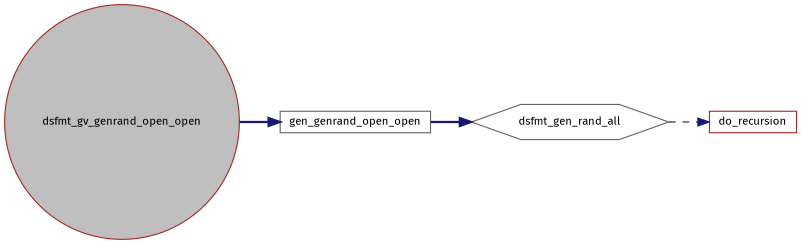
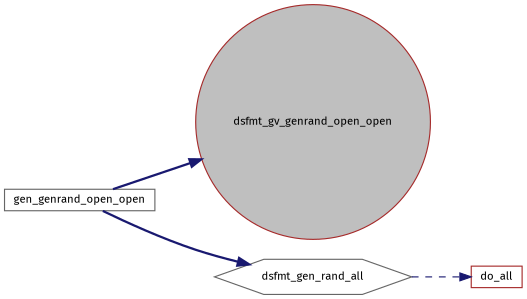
edge "dsfmt_gv_genrand_open_open" -> "gen_genrand_open_open": reversed
node "do_recursion": label "do_recursion" -> "do_all"
